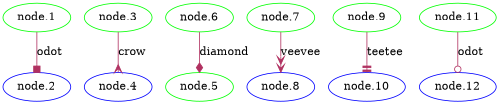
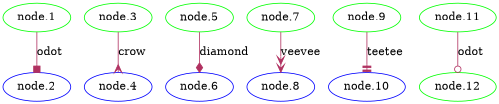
node "node.6": color green -> blue
edge "node.6" -> "node.5": reversed
node "node.12": color blue -> green
